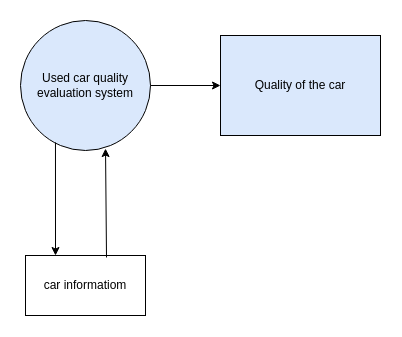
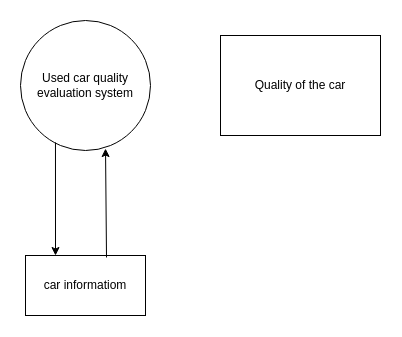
node "Used car quality evaluation system": fillcolor #dae8fc -> #ffffff
edge "Used car quality evaluation system" -> "Quality of the car": removed
node "Quality of the car": fillcolor #dae8fc -> #ffffff
